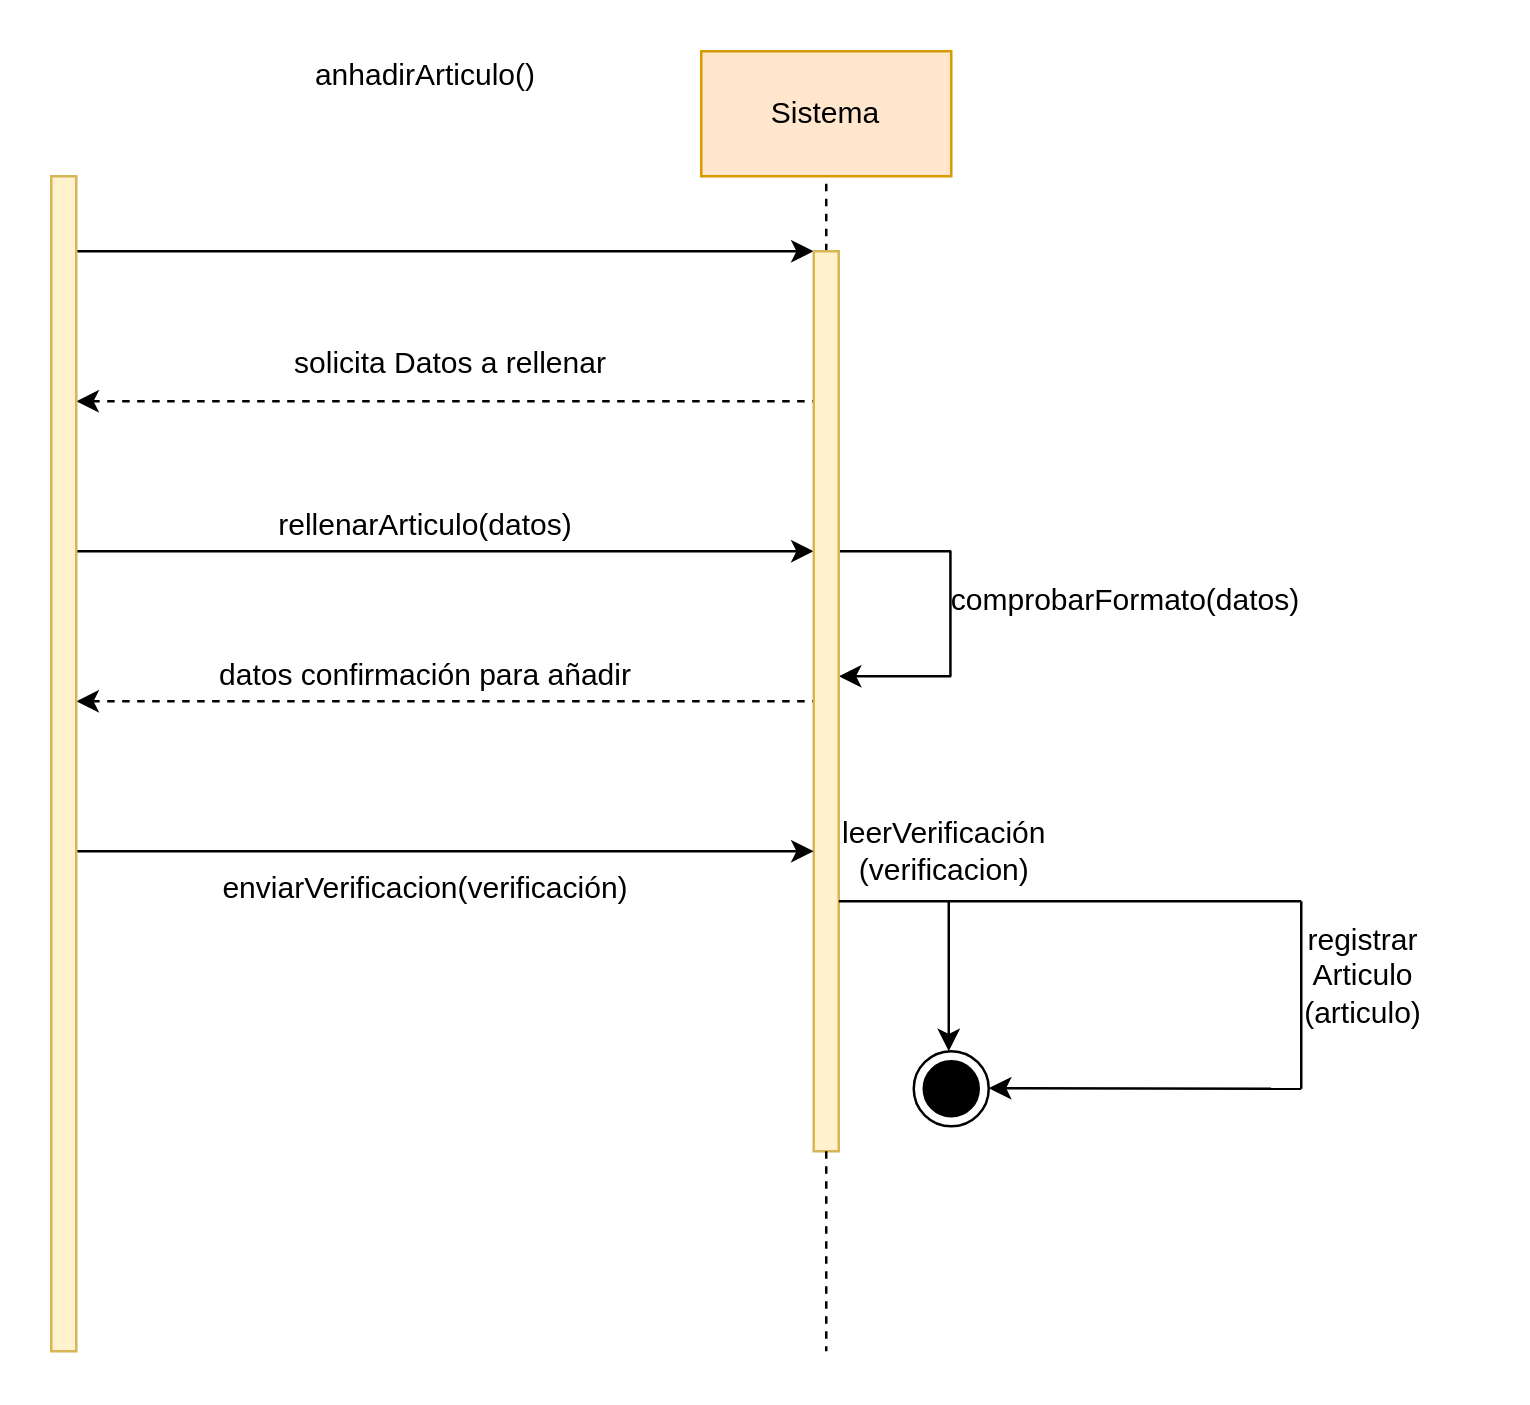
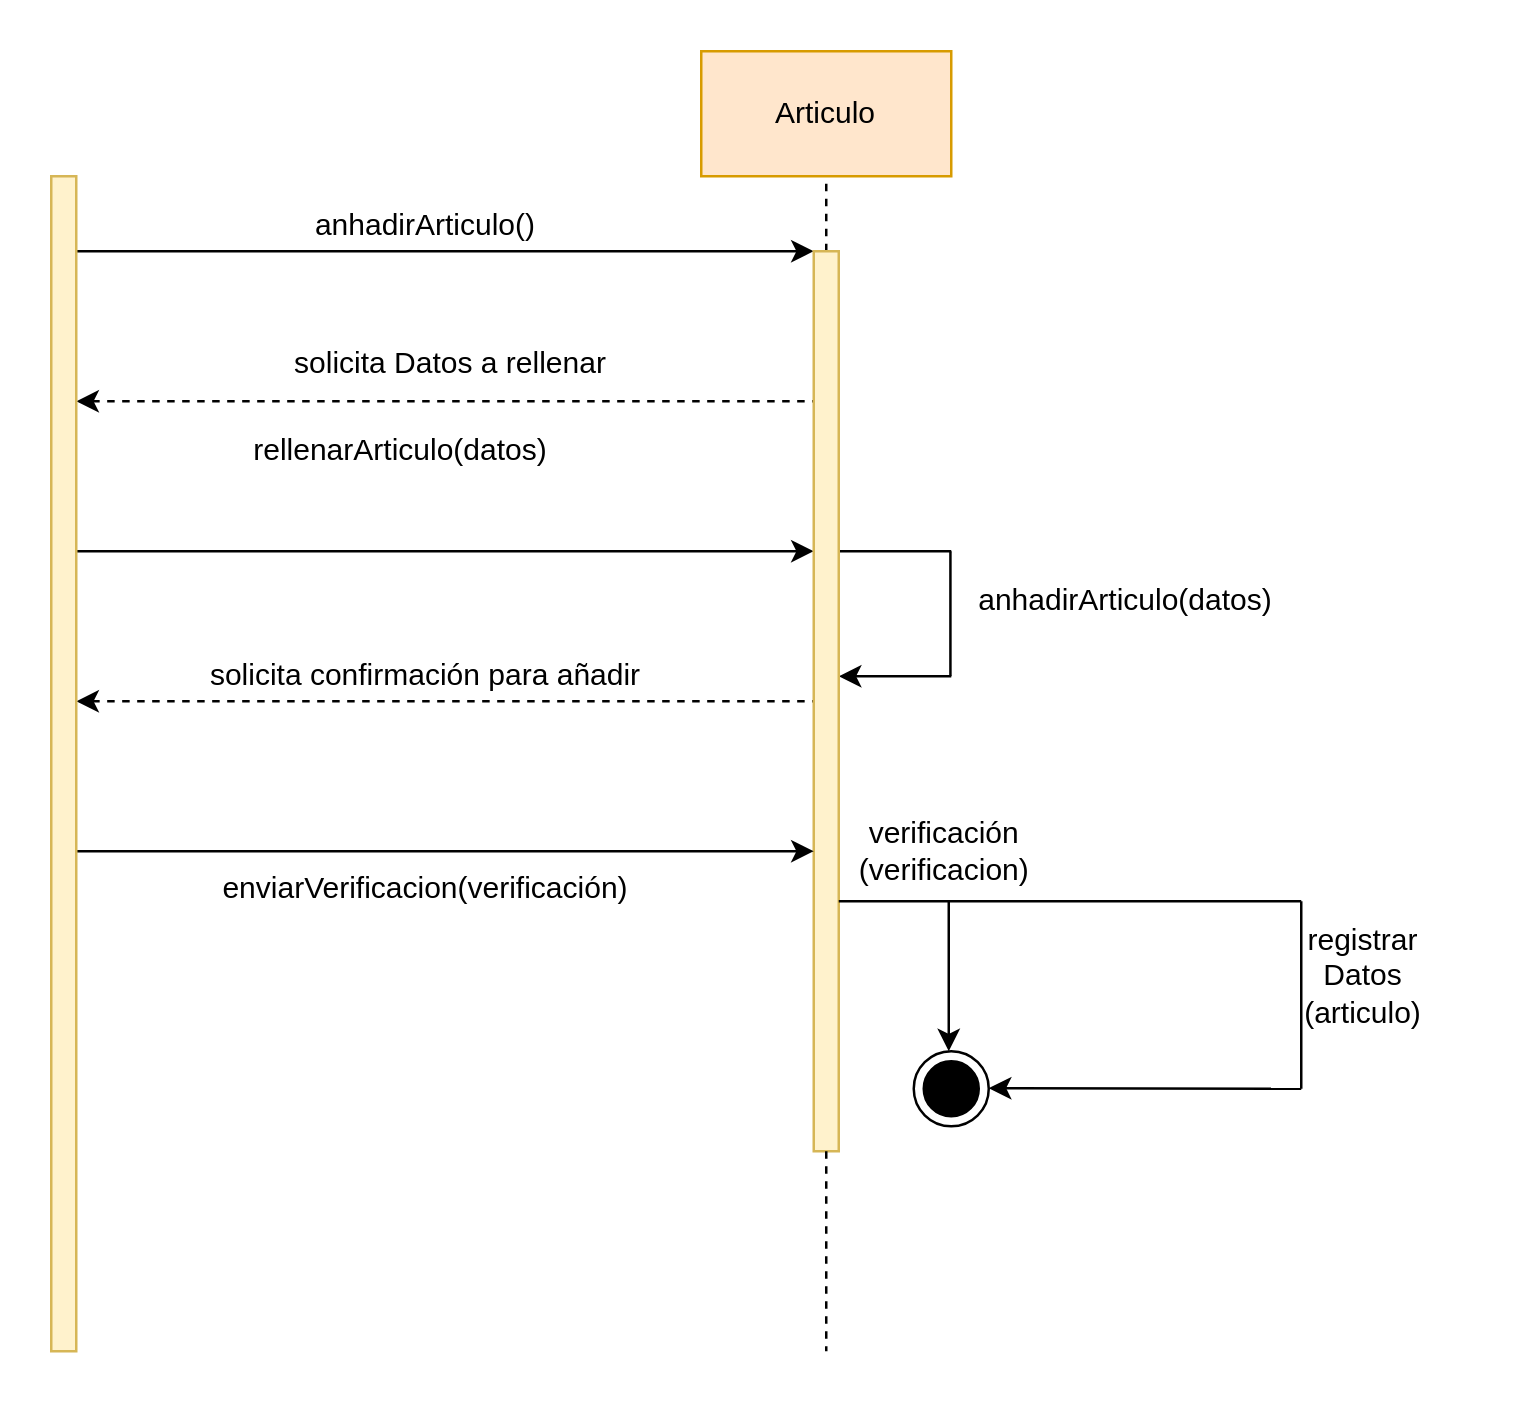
node "anhadirArticulo()": moved (426, 76) -> (426, 226)
node "Sistema": label "Sistema" -> "Articulo"
node "rellenarArticulo(datos)": moved (426, 526) -> (401, 451)
node "comprobarFormato(datos)": label "comprobarFormato(datos)" -> "anhadirArticulo(datos)"
node "datos confirmación para añadir": label "datos confirmación para añadir" -> "solicita confirmación para añadir"
node "leerVerificación (verificacion)": label "leerVerificación (verificacion)" -> "verificación (verificacion)"
node "registrar Articulo (articulo)": label "registrar Articulo (articulo)" -> "registrar Datos (articulo)"
